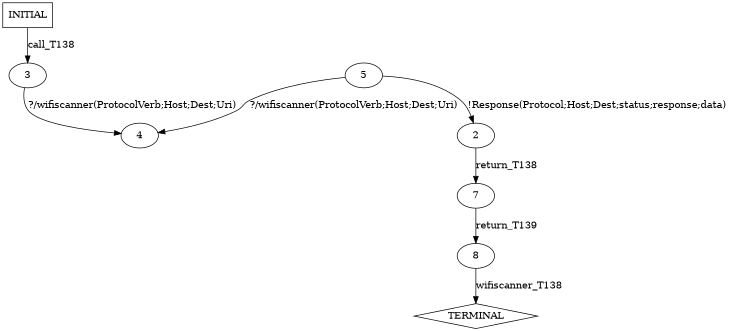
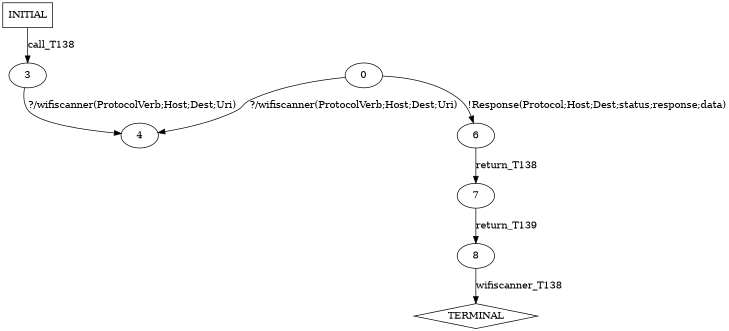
node "5": label "5" -> "0"
node "2": label "2" -> "6"
